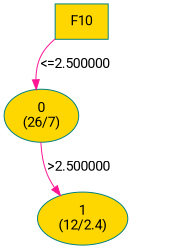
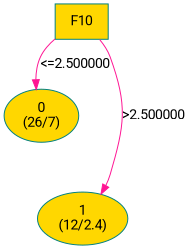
edge "0 (26/7)" -> "1 (12/2.4)": now "F10" -> "1 (12/2.4)"
